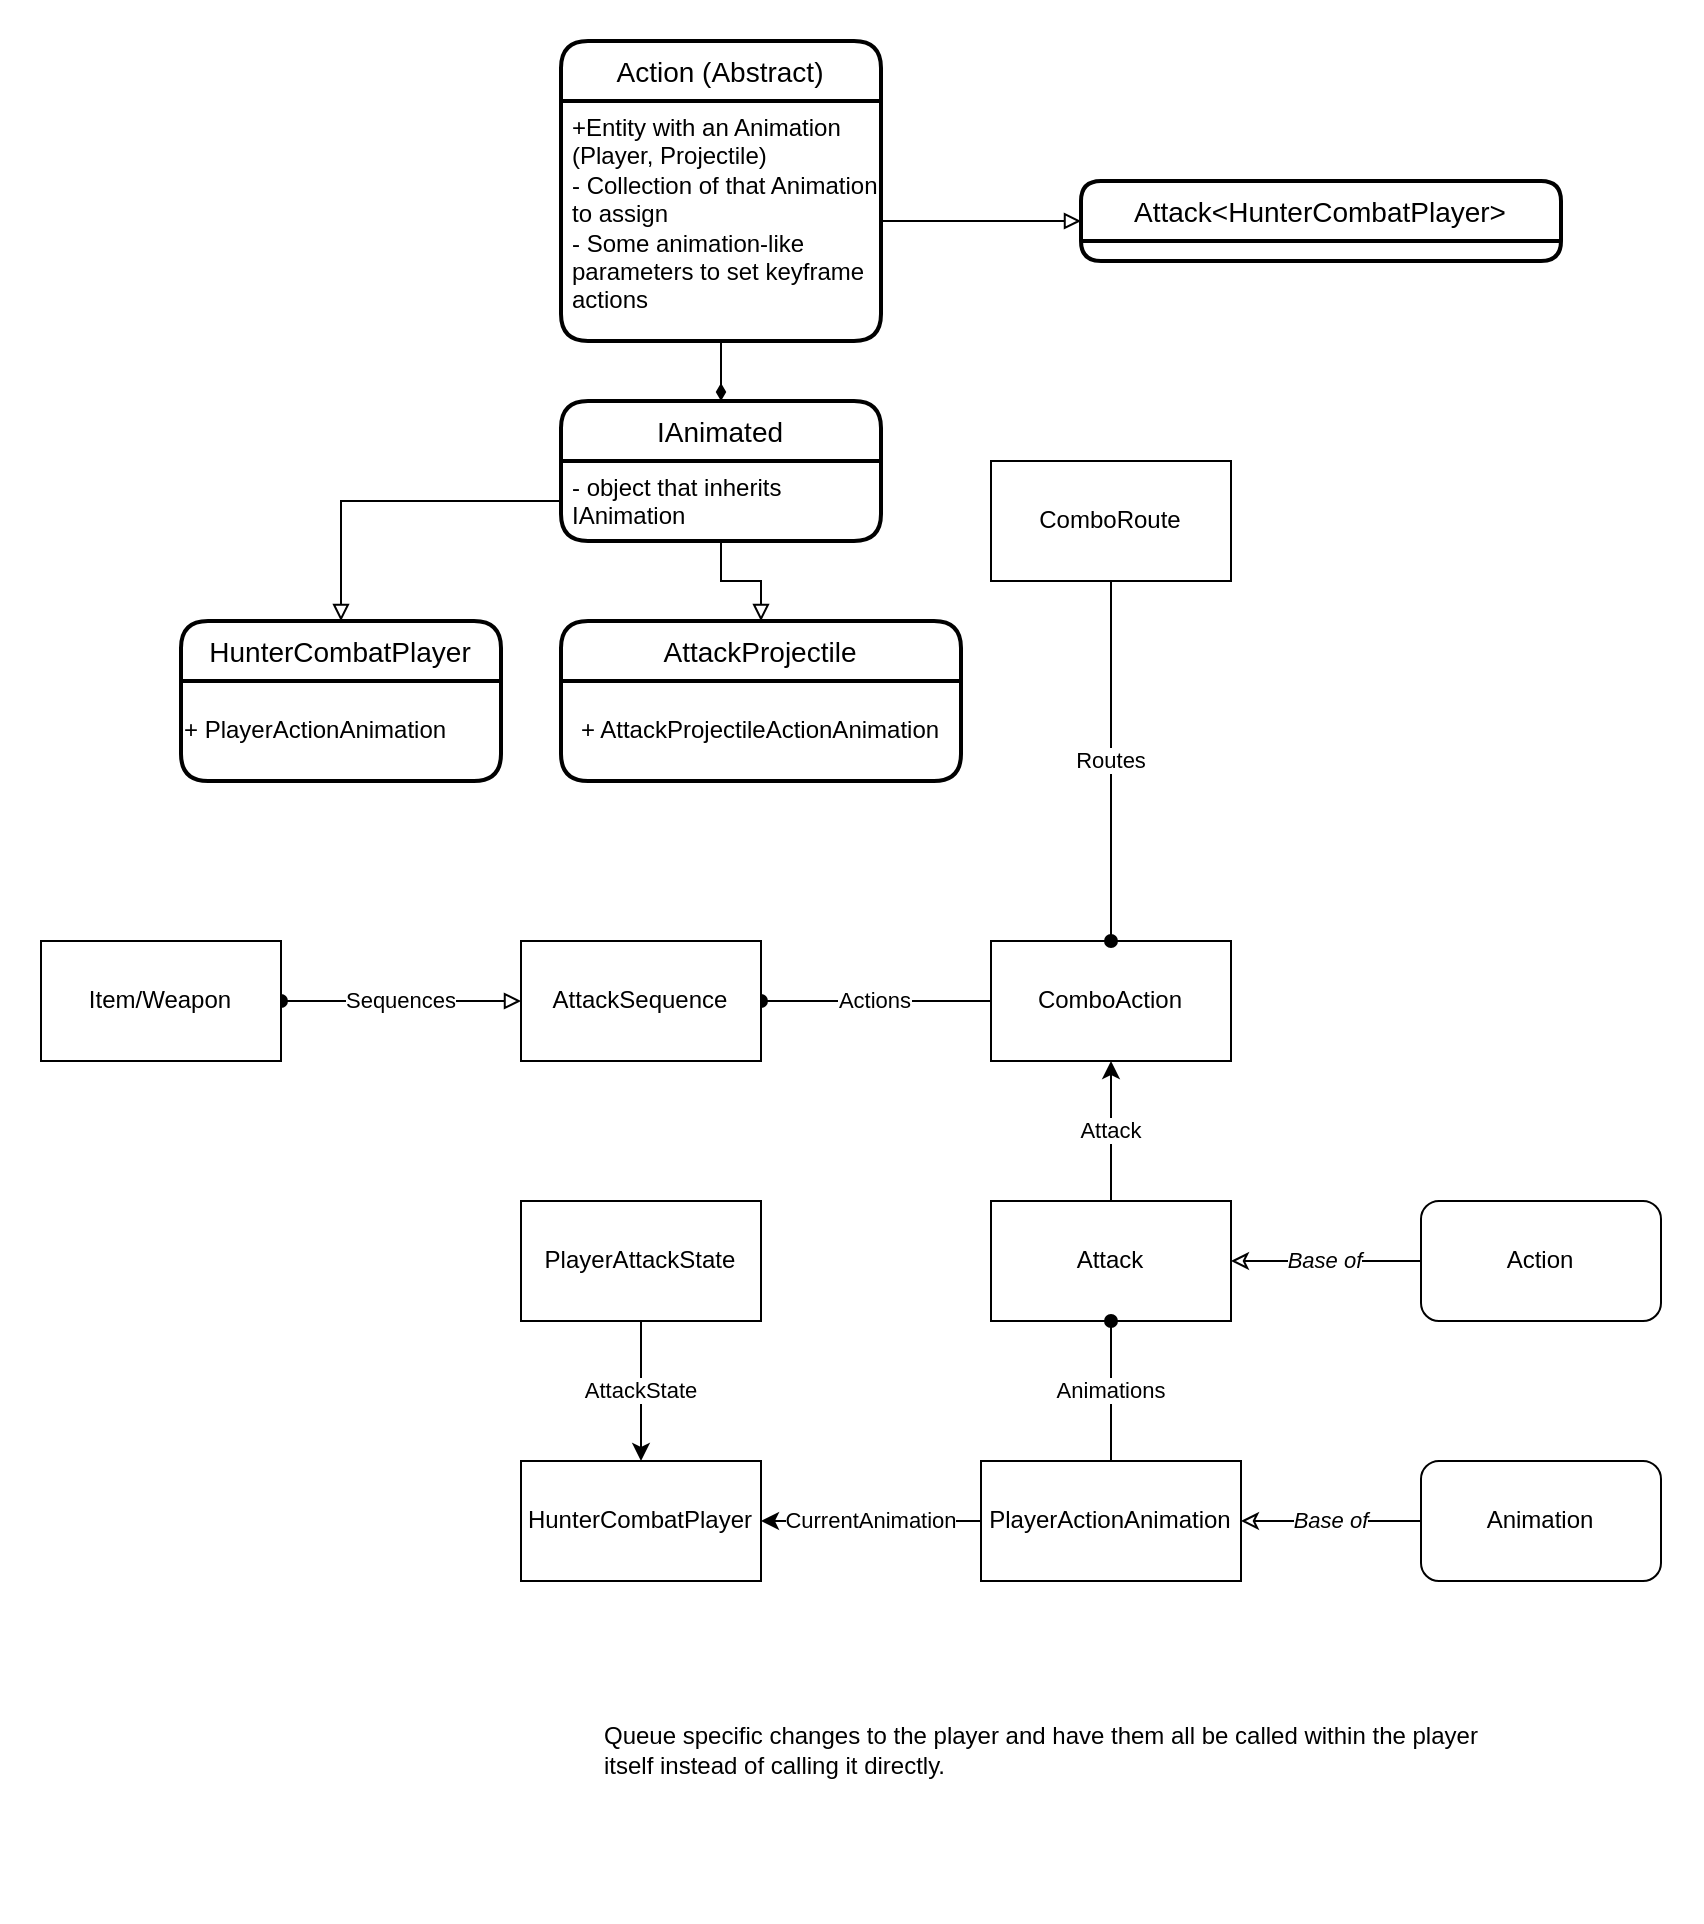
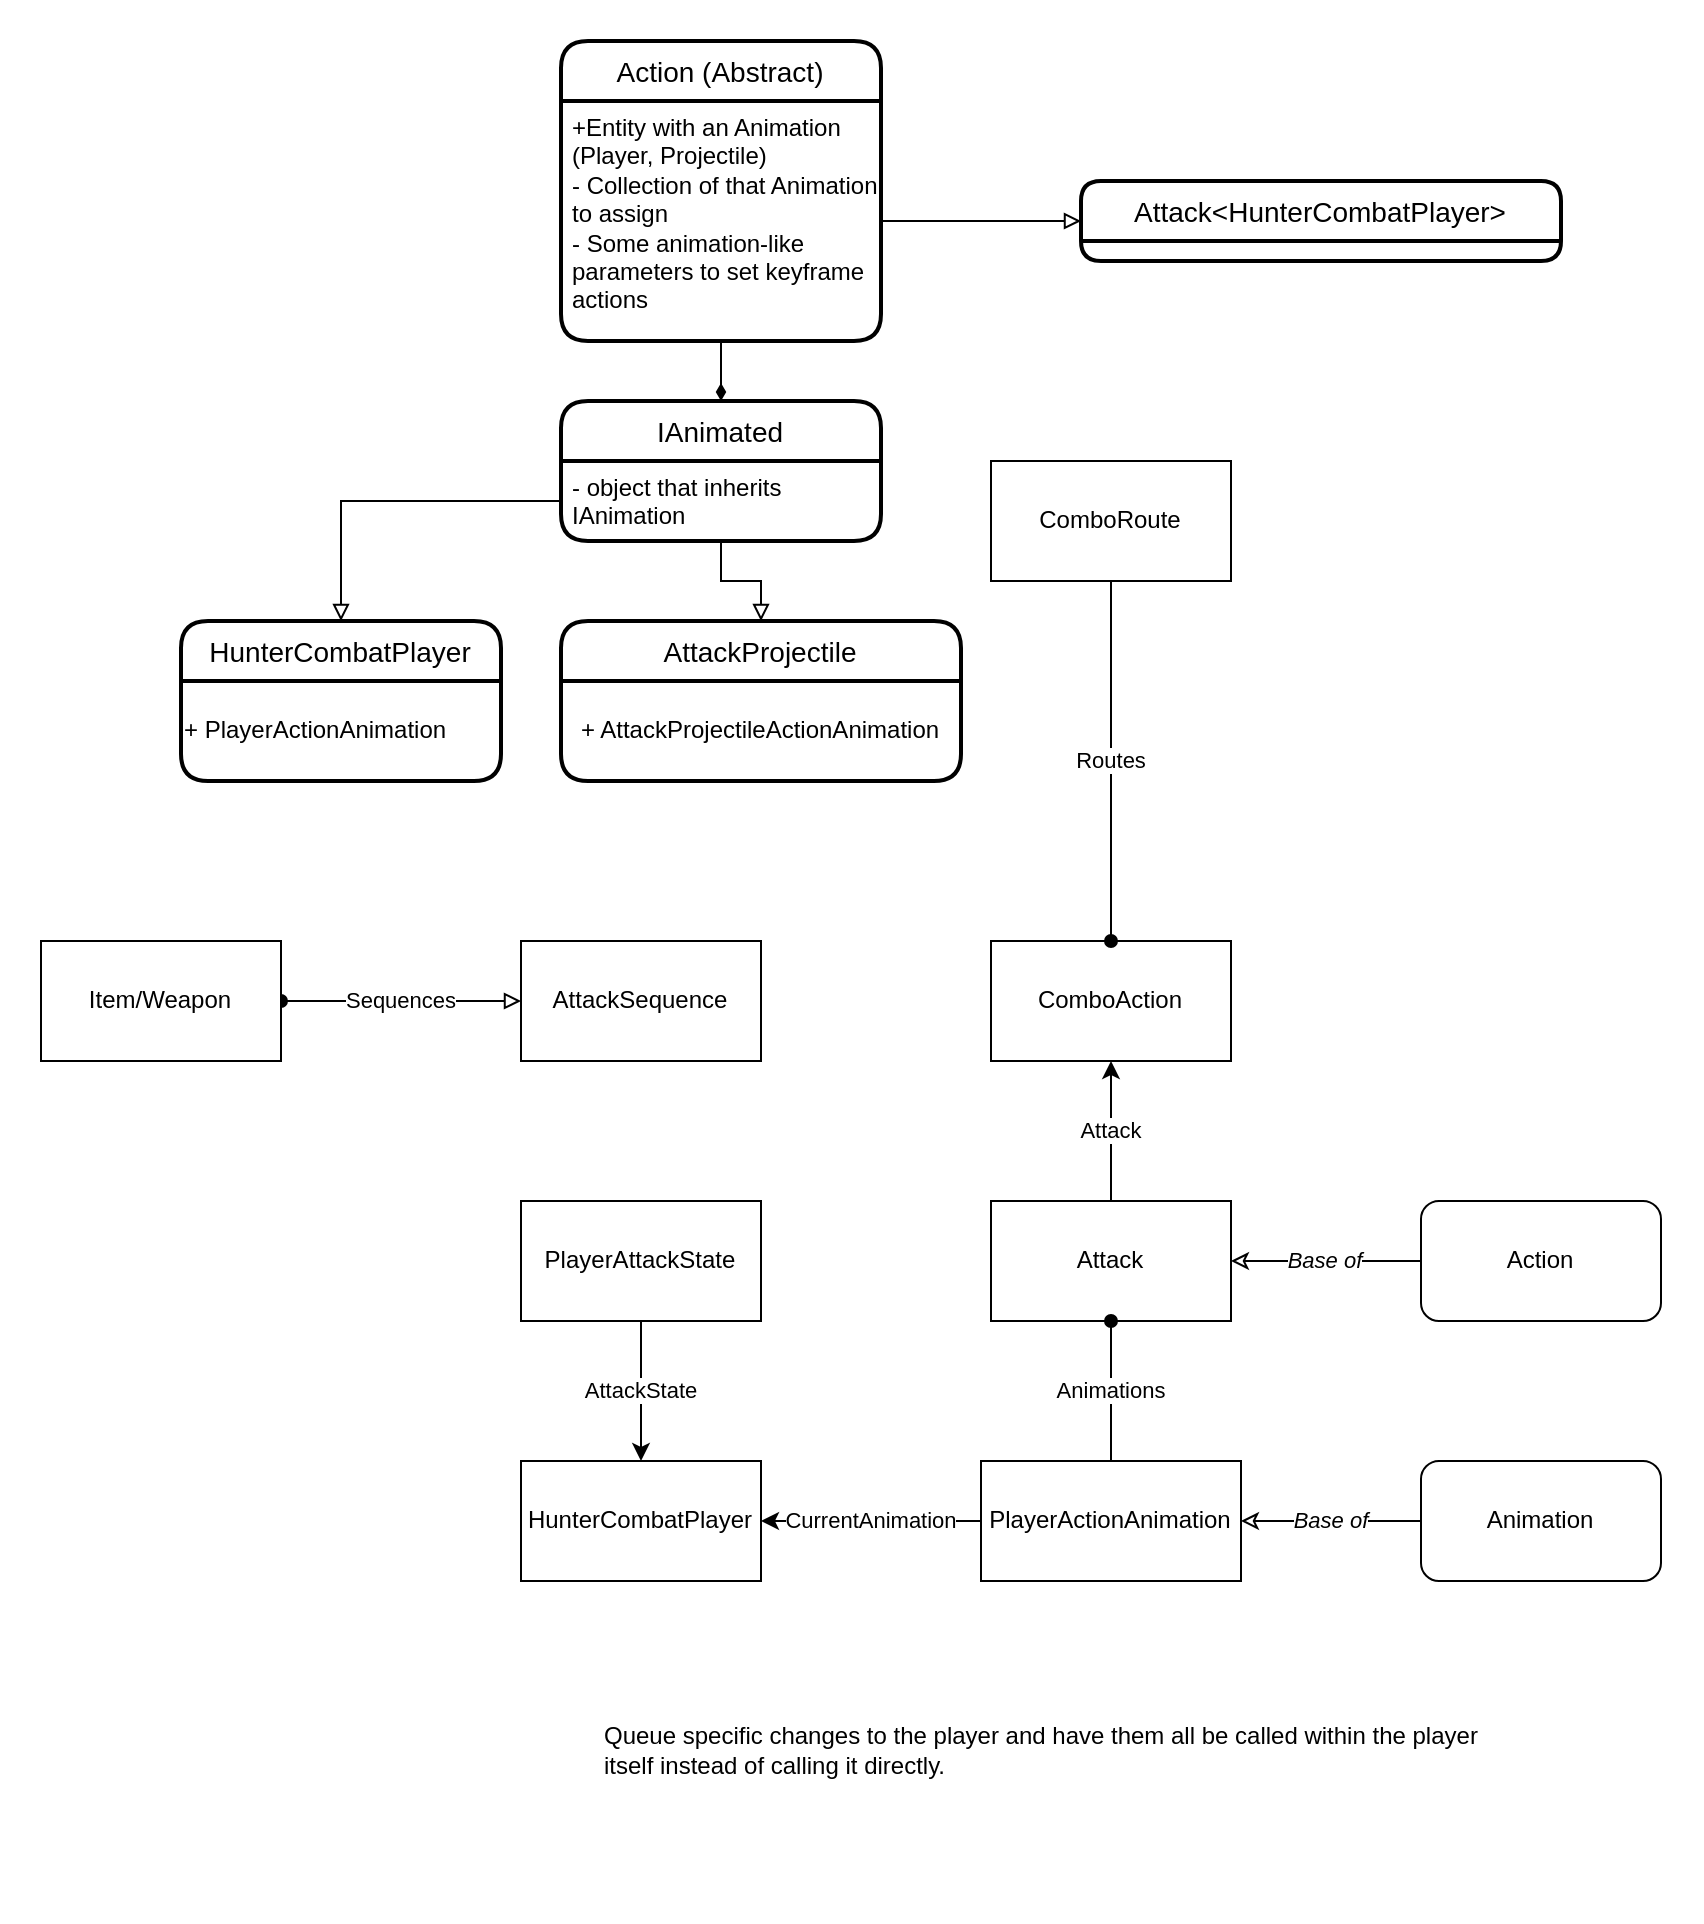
edge "ComboAction" -> "AttackSequence": removed, label "Actions"
